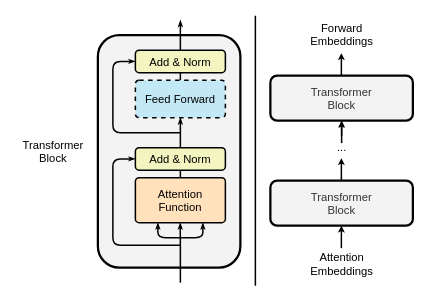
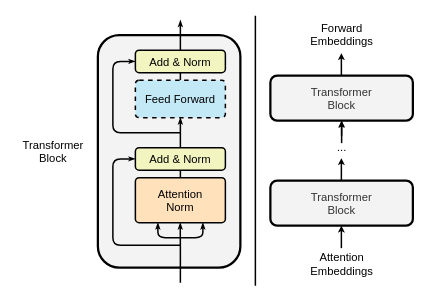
node "Attention Function": label "Attention Function" -> "Attention Norm"
